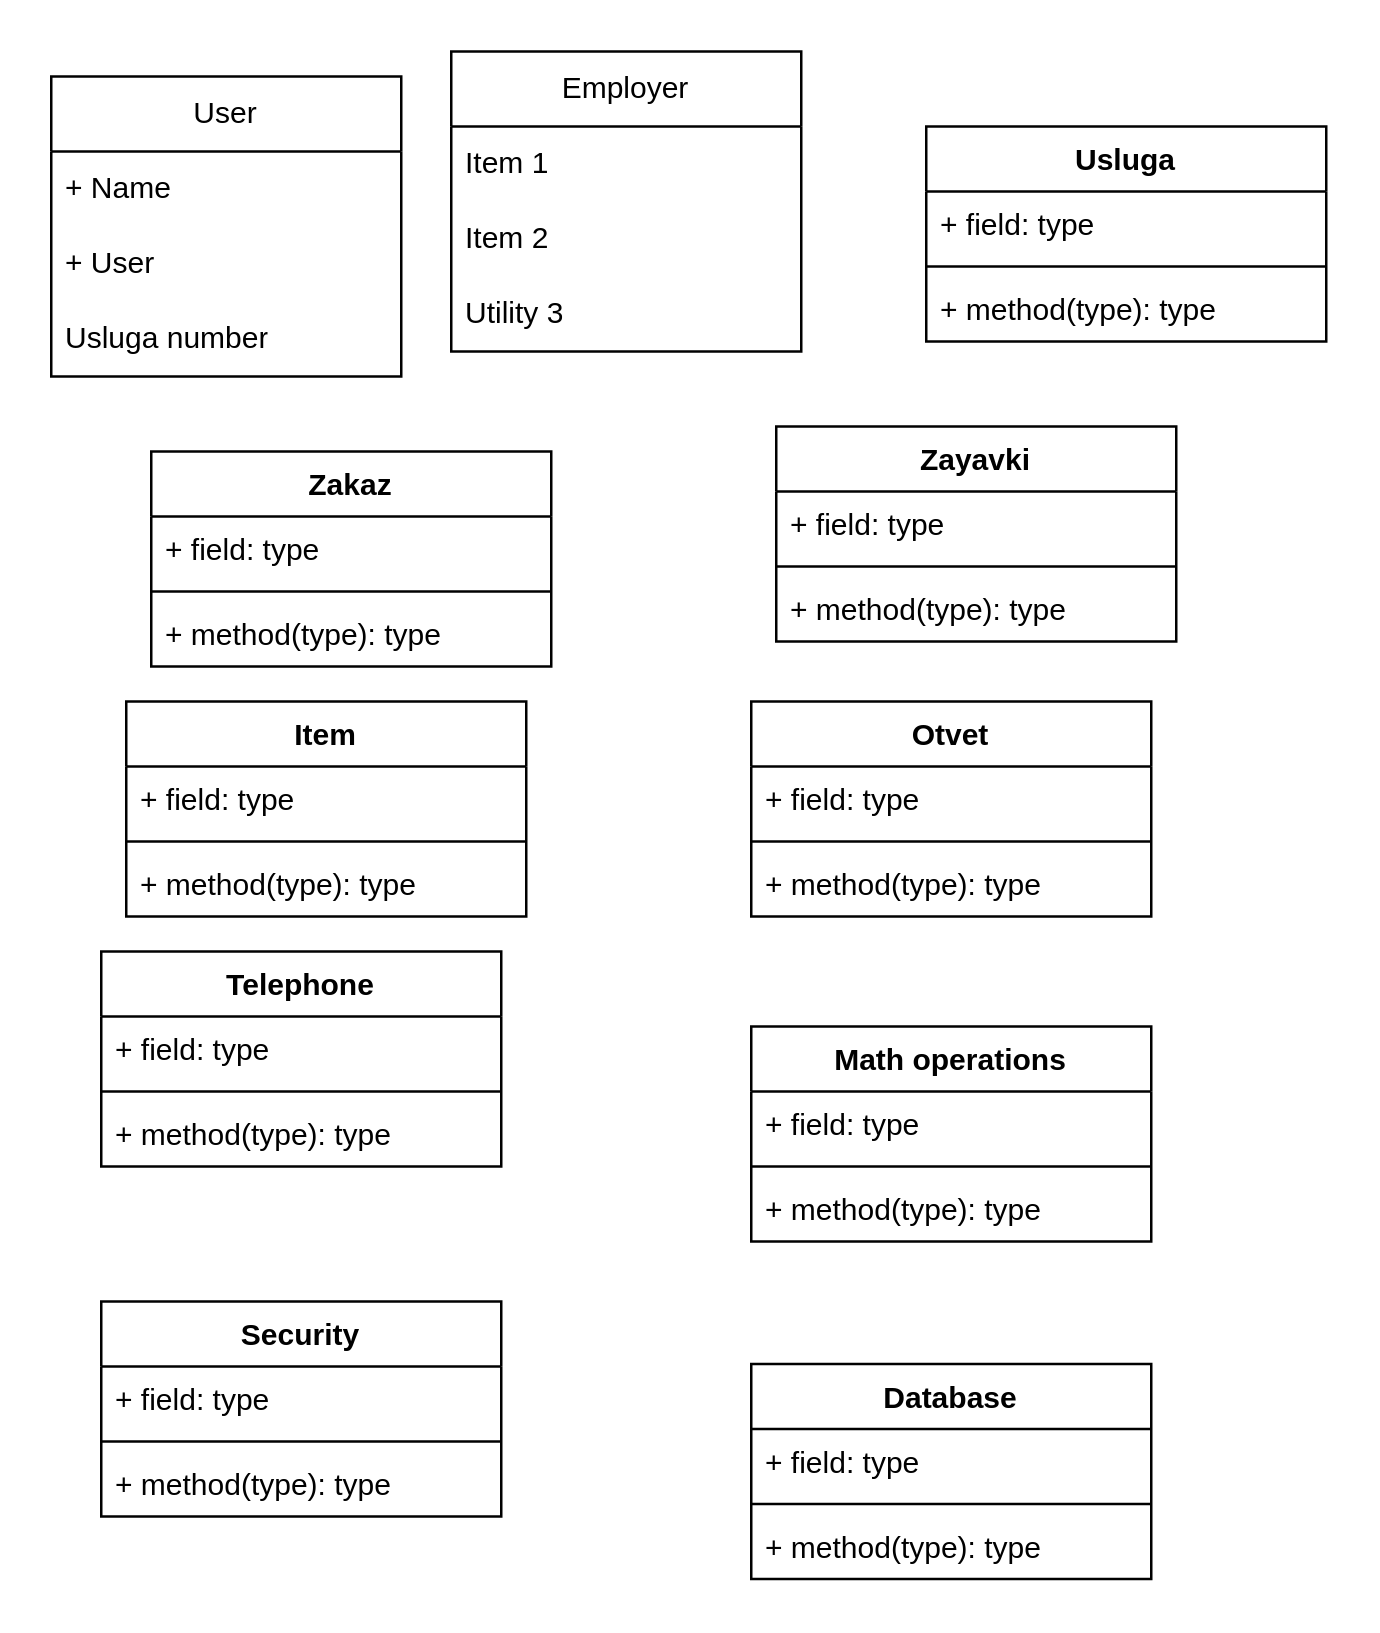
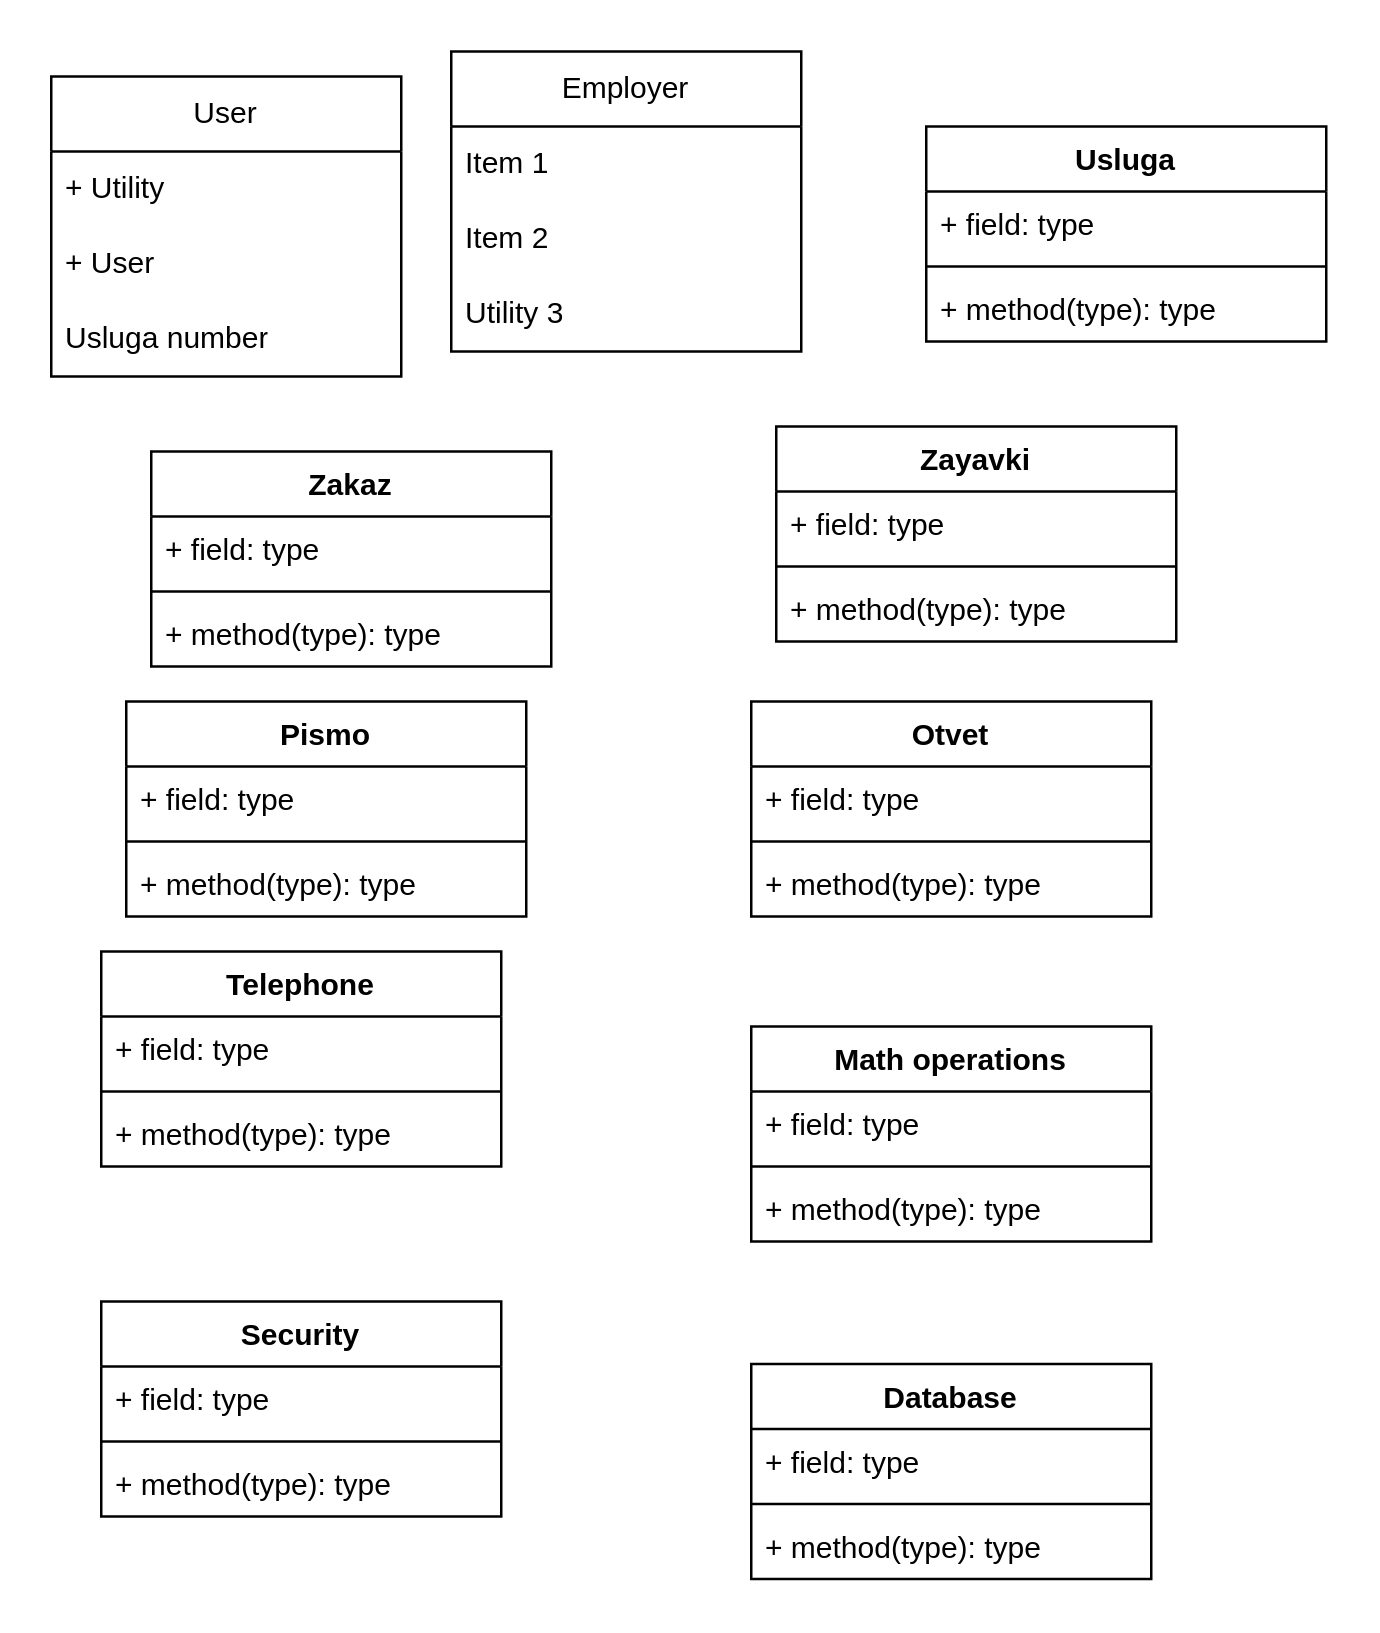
node "+ Name": label "+ Name" -> "+ Utility"
node "Item": label "Item" -> "Pismo"
